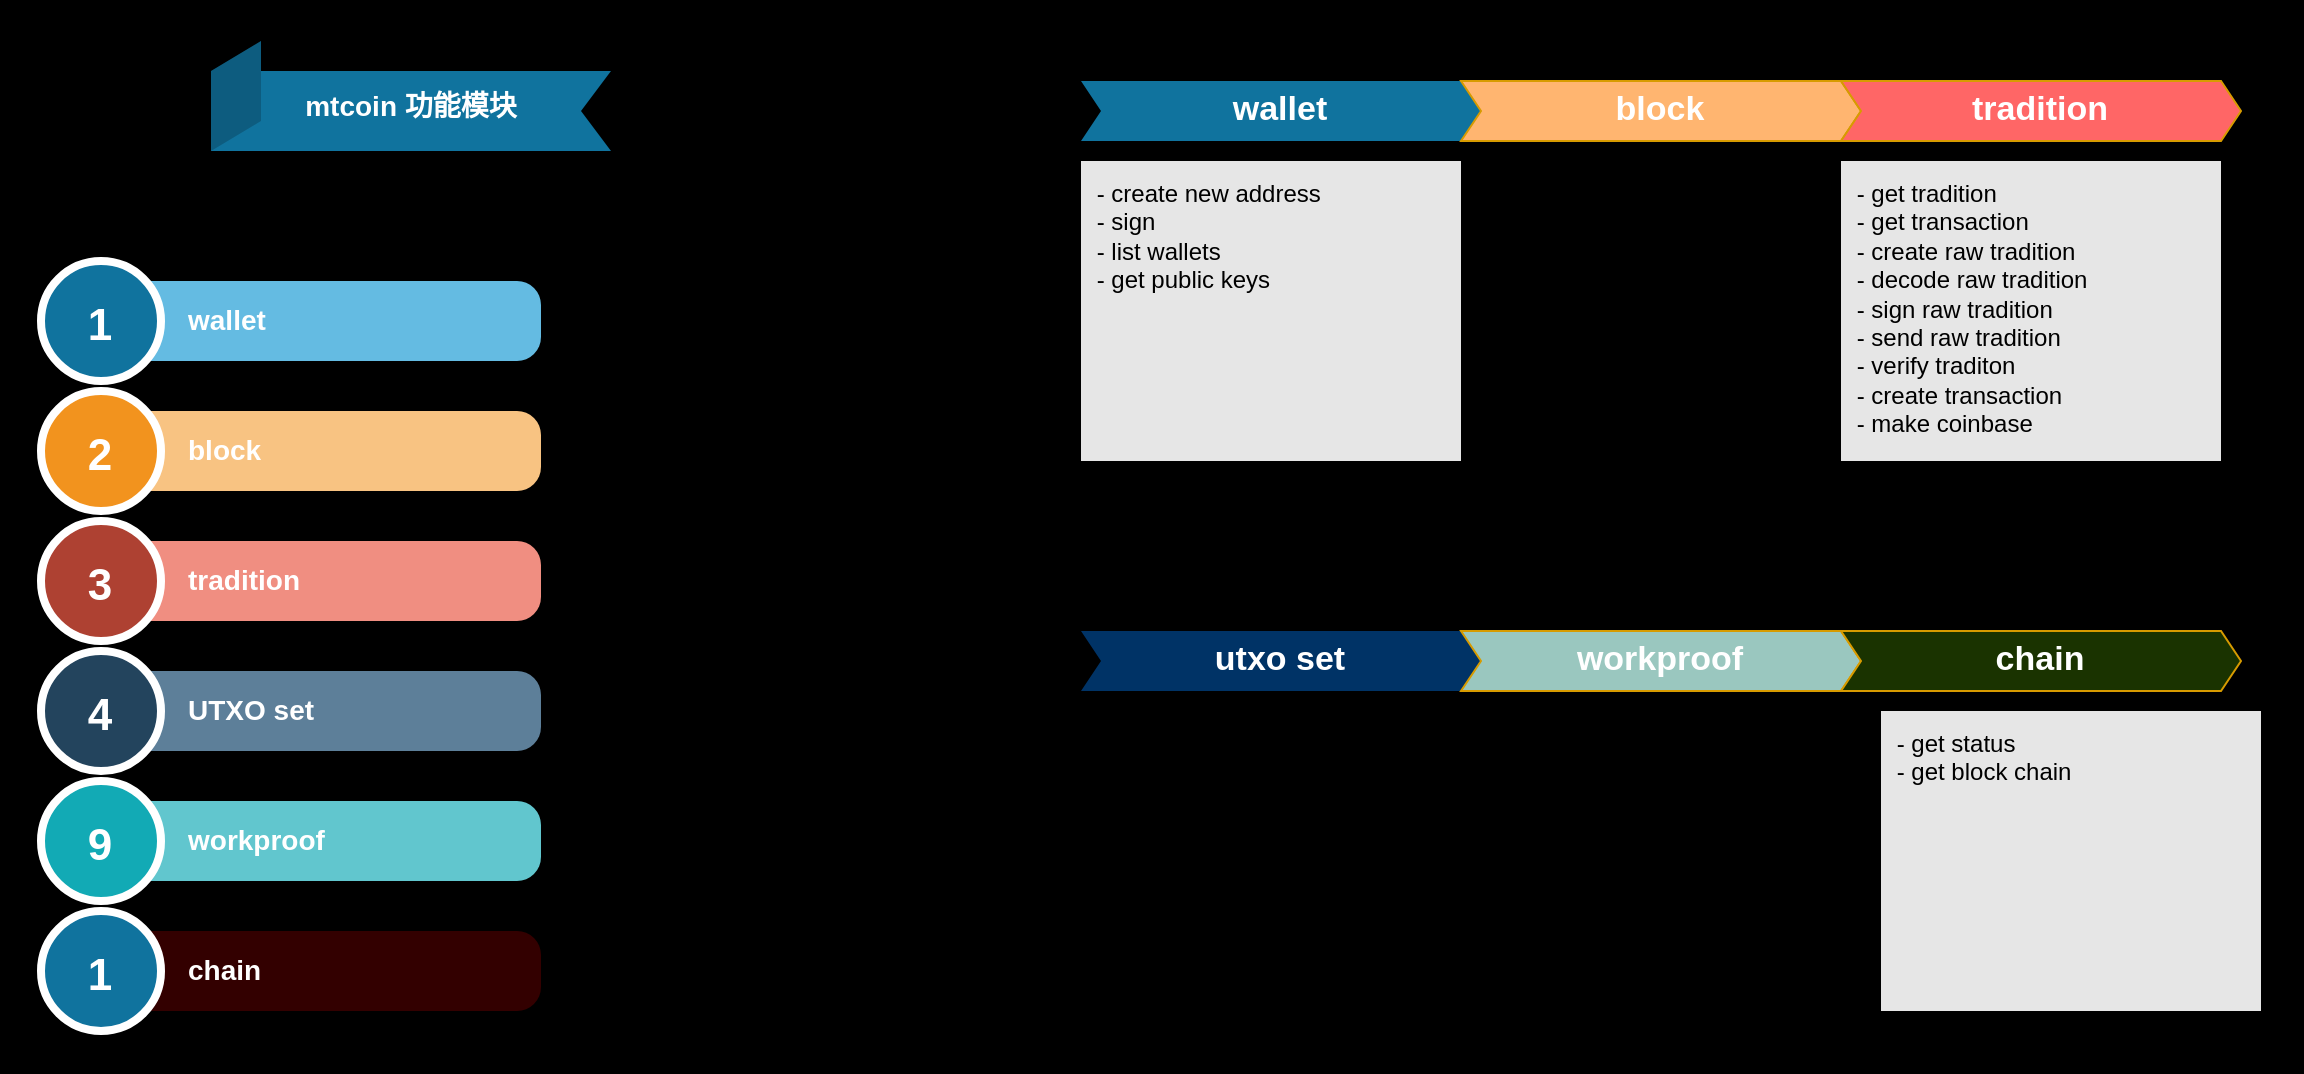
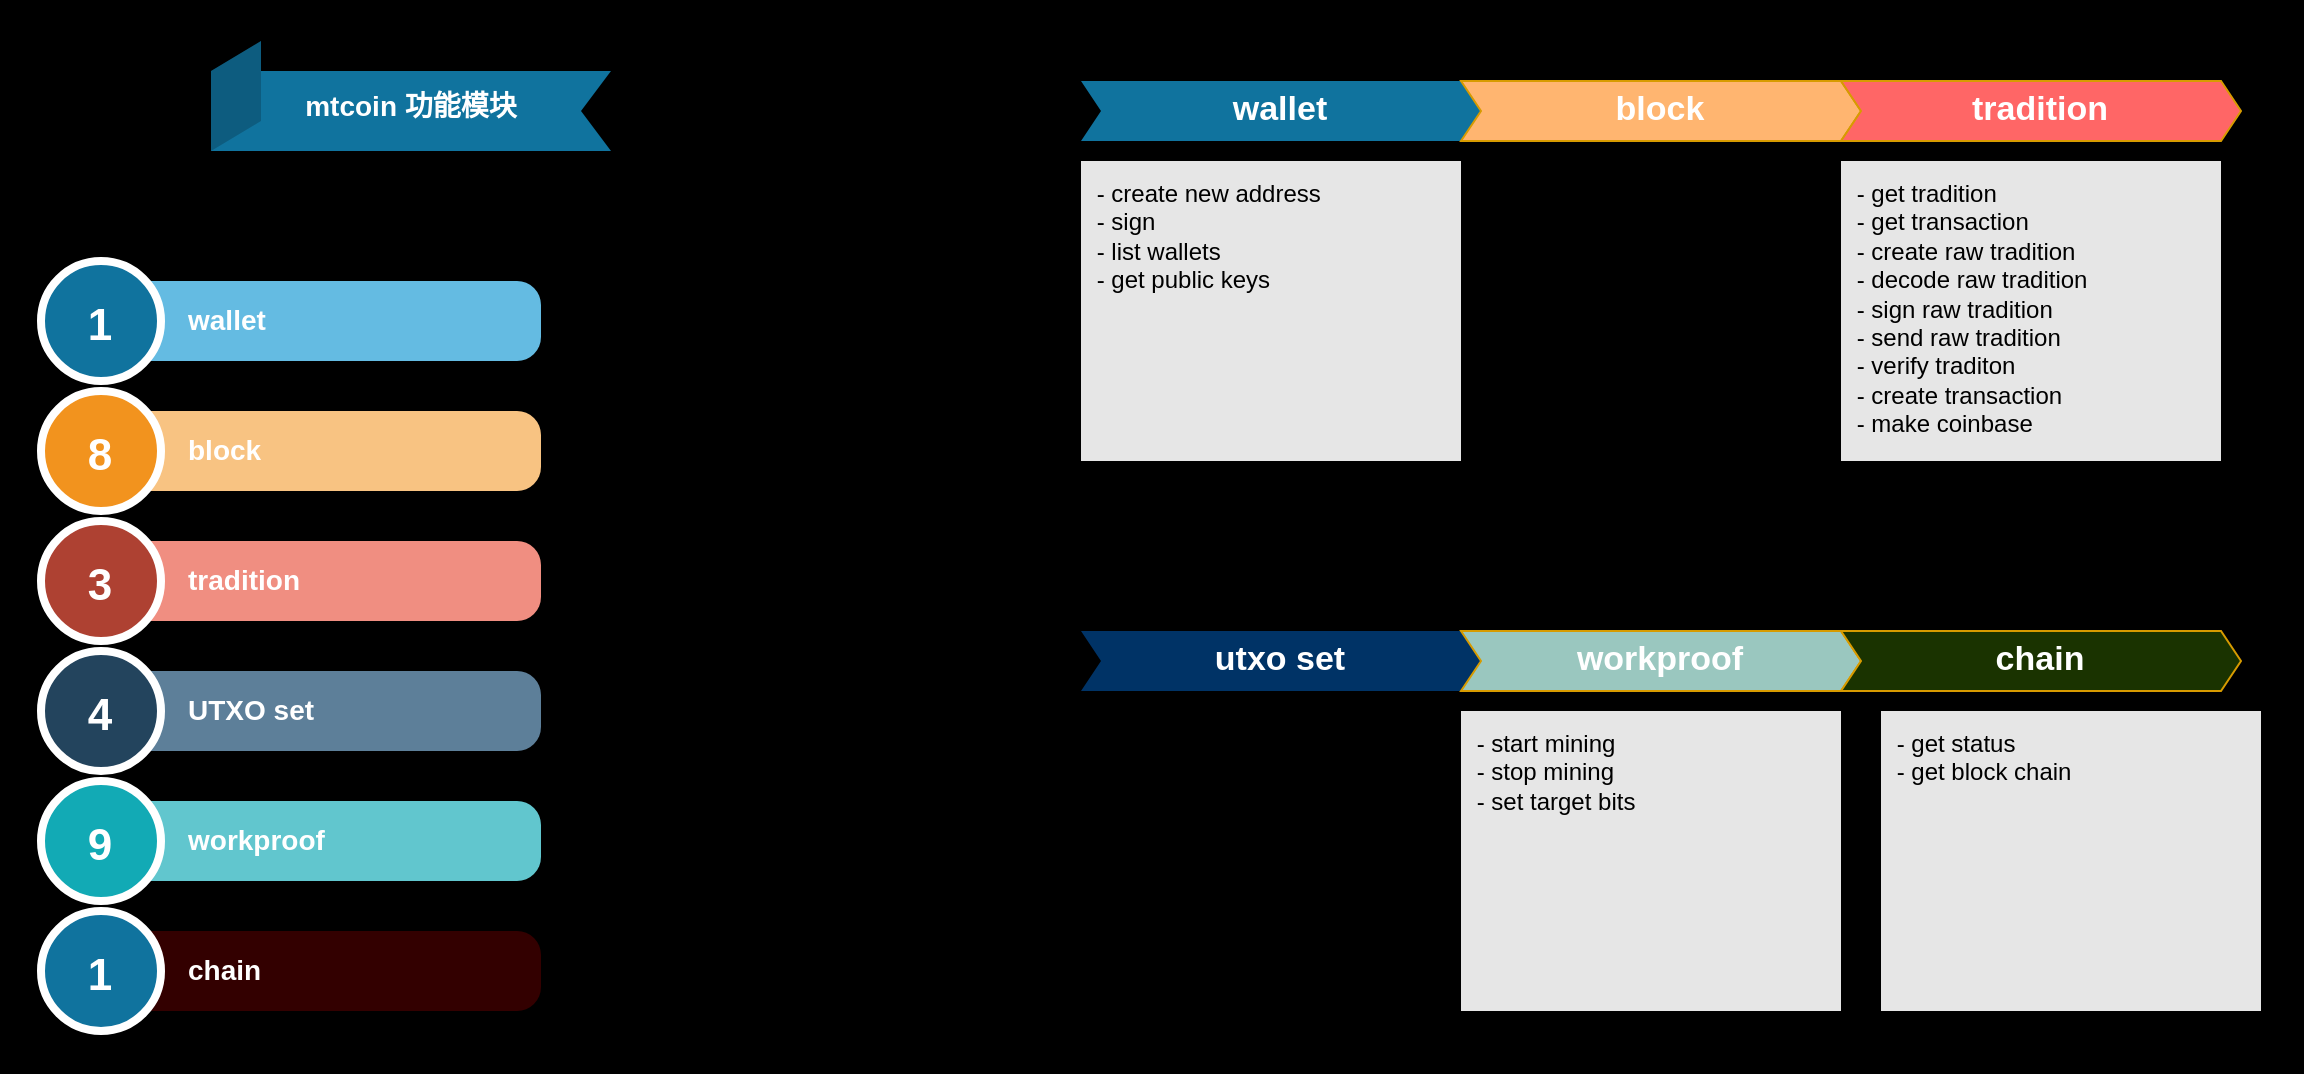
node "2": label "2" -> "8"
node "- start mining - stop mining - set target bits": added
